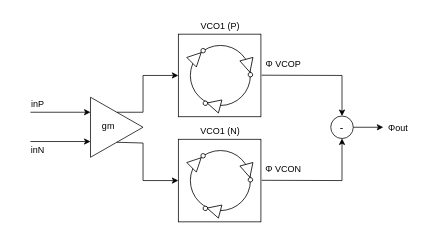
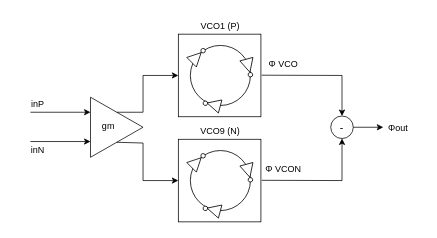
node "Φ VCOP": label "Φ VCOP" -> "Φ VCO"
node "VCO1 (N)": label "VCO1 (N)" -> "VCO9 (N)"
